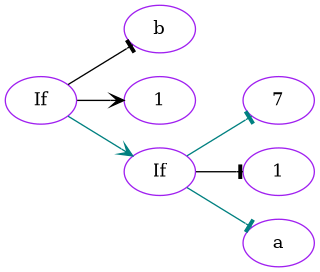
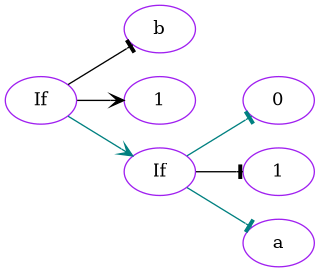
node "7": label "7" -> "0"
